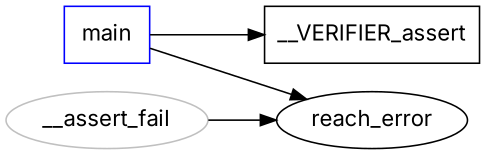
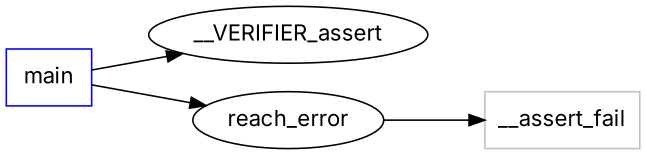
node "__VERIFIER_assert": shape box -> ellipse
node "__assert_fail": shape ellipse -> box
edge "__assert_fail" -> "reach_error": reversed
